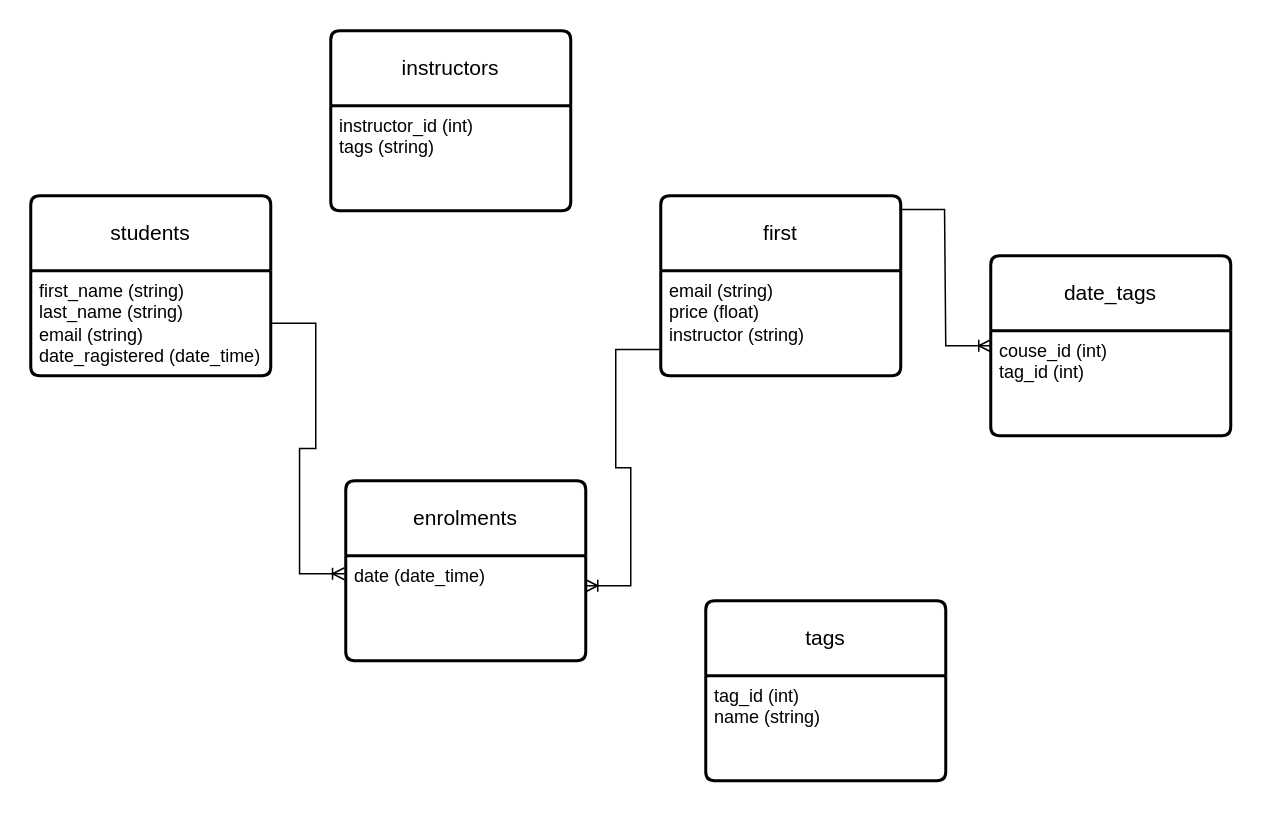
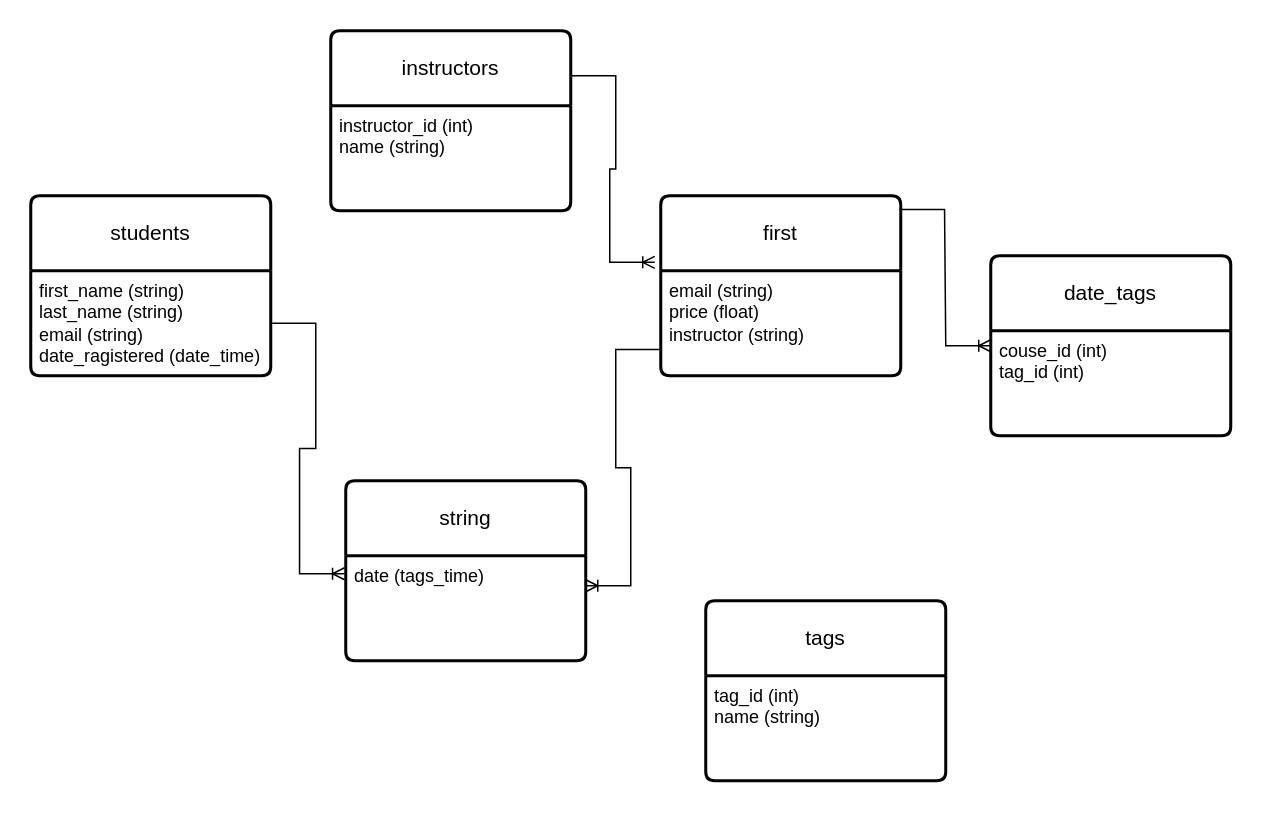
node "instructor_id (int) tags (string)": label "instructor_id (int) tags (string)" -> "instructor_id (int) name (string)"
edge "instructors" -> "first": added
node "enrolments": label "enrolments" -> "string"
node "date (date_time)": label "date (date_time)" -> "date (tags_time)"
